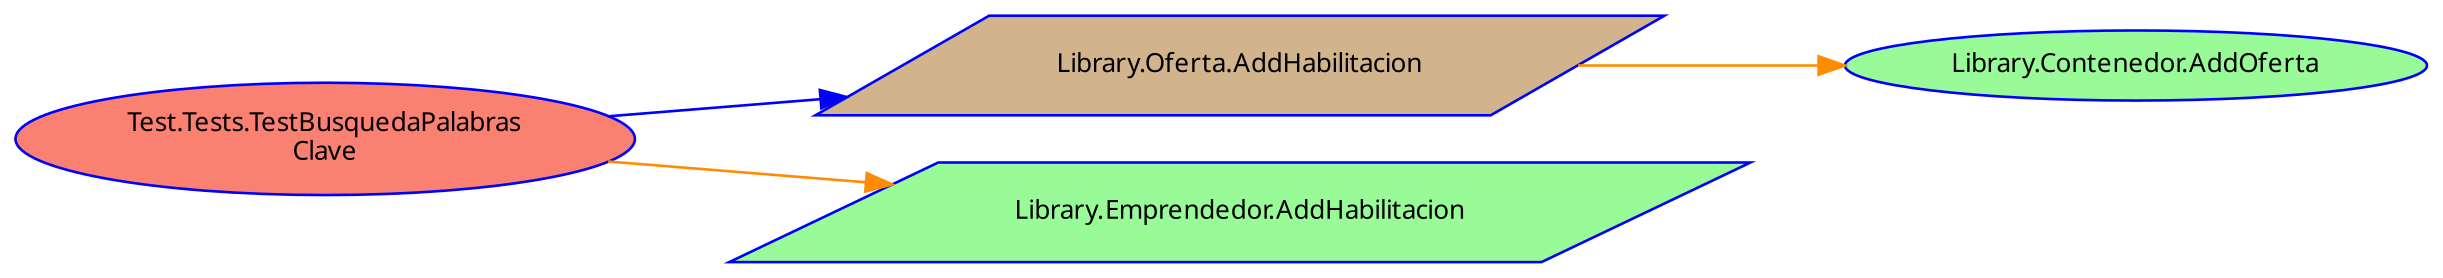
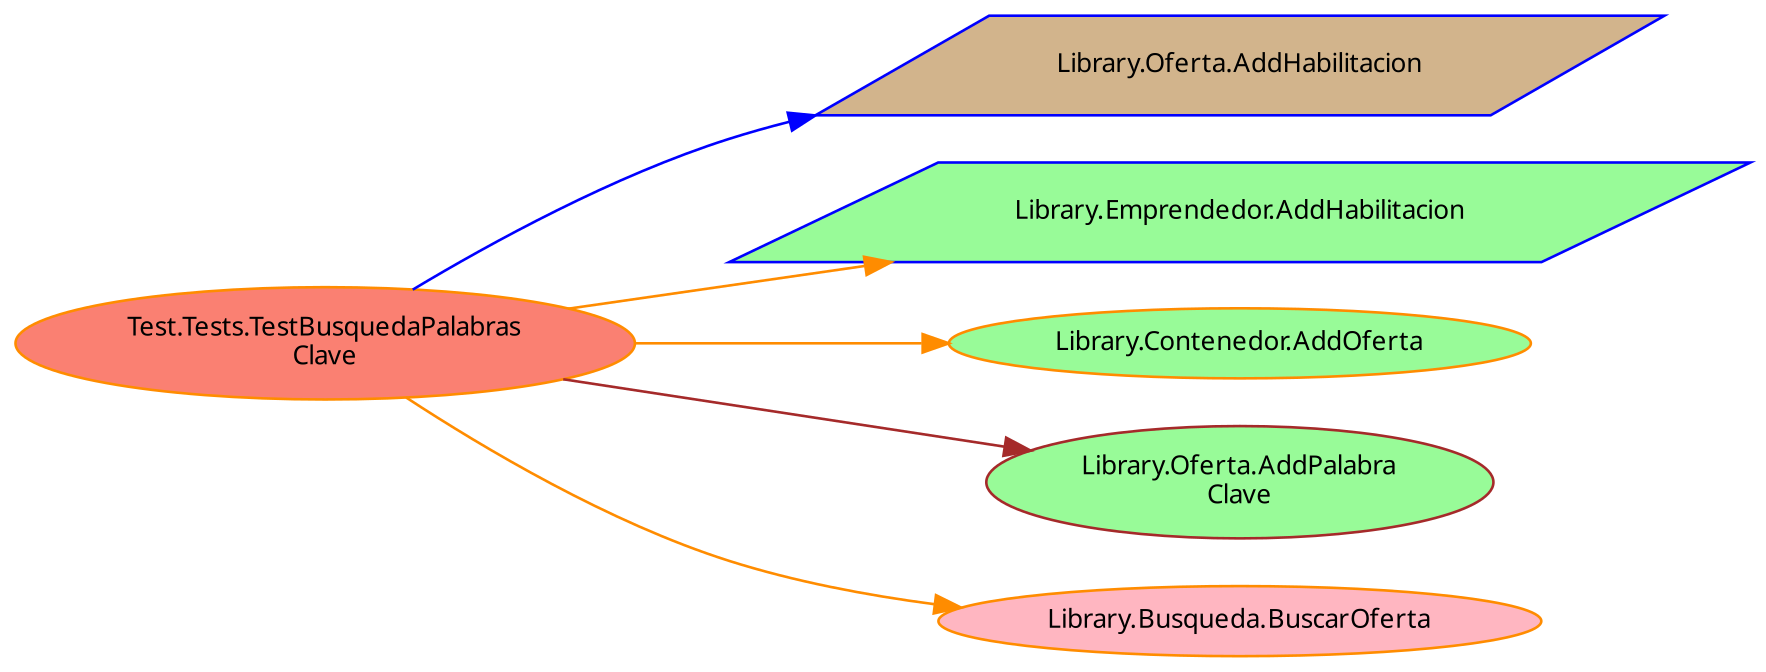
edge "Library.Oferta.AddHabilitacion" -> "Library.Contenedor.AddOferta": now "Test.Tests.TestBusquedaPalabras Clave" -> "Library.Contenedor.AddOferta"
node "Library.Contenedor.AddOferta": color blue -> darkorange
node "Test.Tests.TestBusquedaPalabras Clave": color blue -> darkorange
node "Library.Oferta.AddPalabra Clave": added
node "Library.Busqueda.BuscarOferta": added
